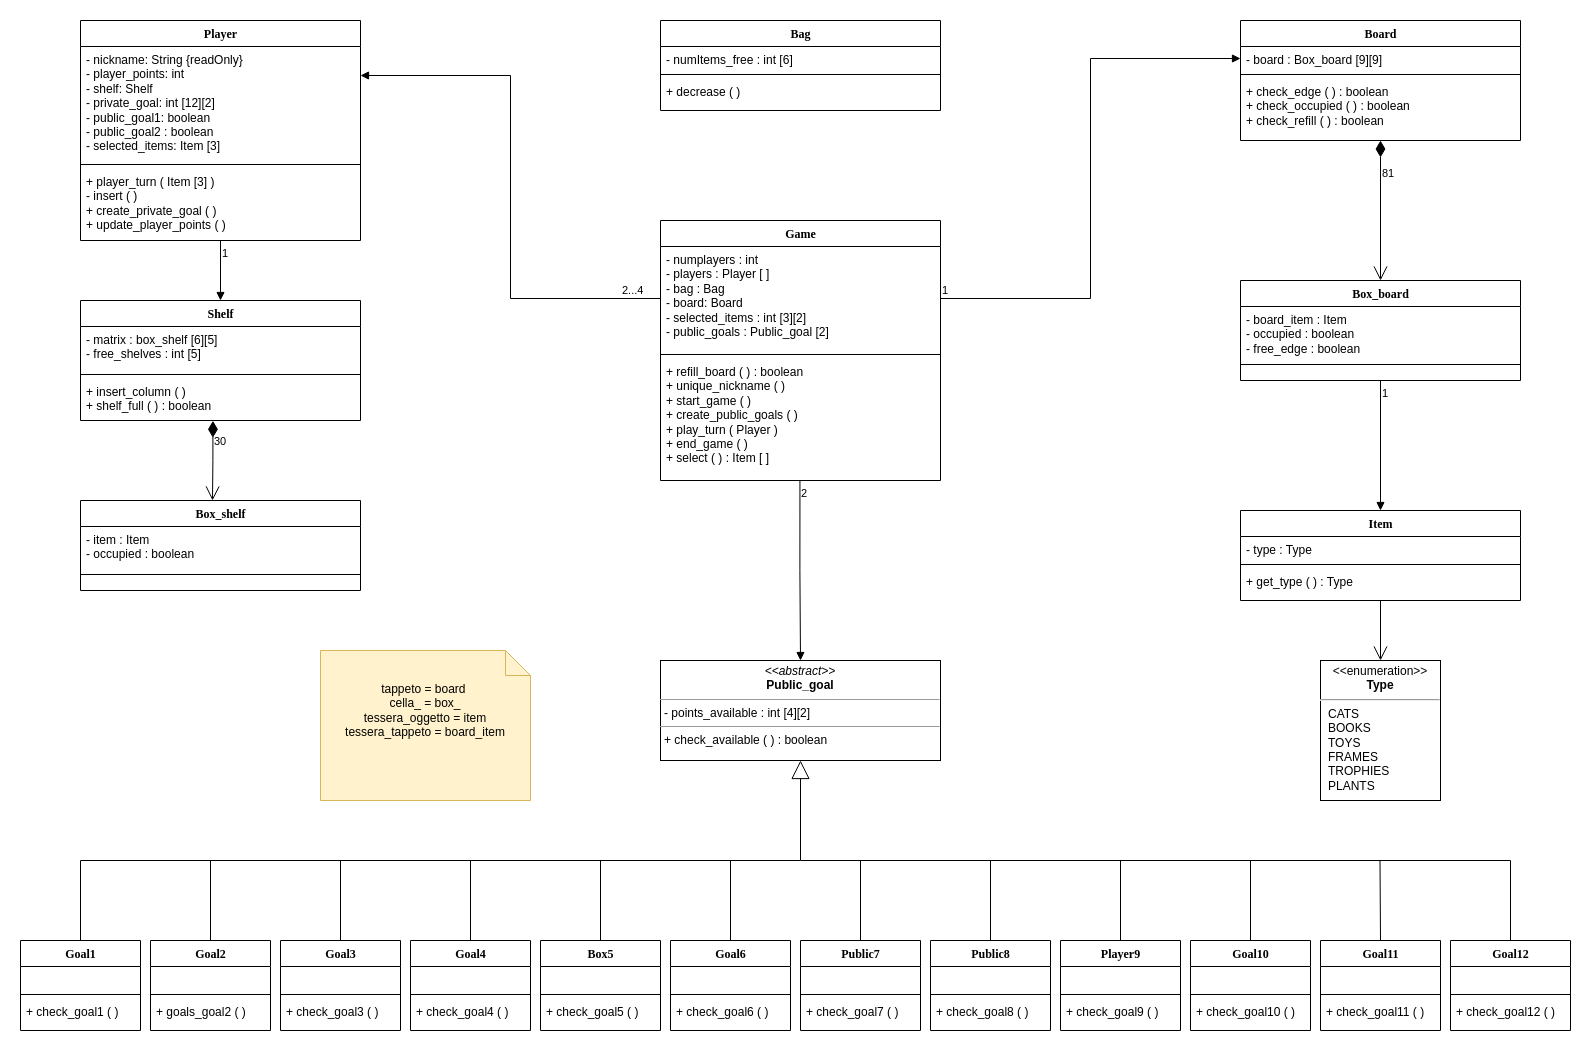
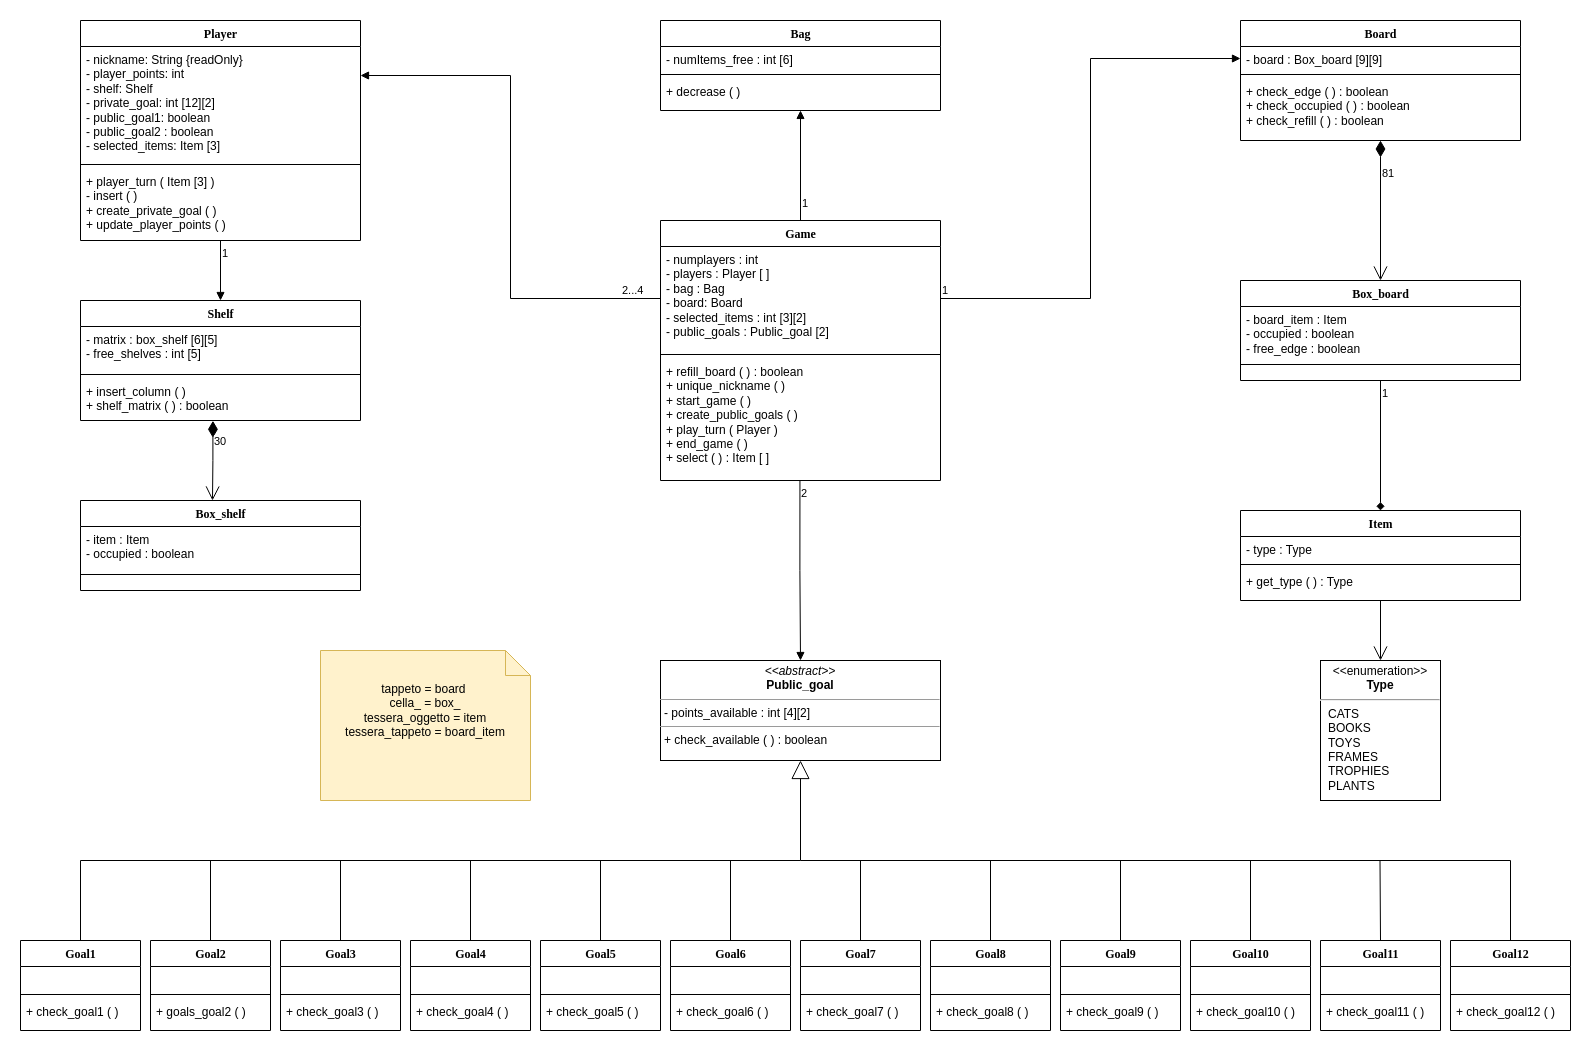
edge "Game" -> "+ decrease ( )": added, label "1"
node "+ insert_column ( ) + shelf_full ( ) : boolean": label "+ insert_column ( ) + shelf_full ( ) : boolean" -> "+ insert_column ( ) + shelf_matrix ( ) : boolean"
edge "Box_board" -> "Item": arrowhead block -> diamond
node "Box5": label "Box5" -> "Goal5"
node "Public7": label "Public7" -> "Goal7"
node "Public8": label "Public8" -> "Goal8"
node "Player9": label "Player9" -> "Goal9"
